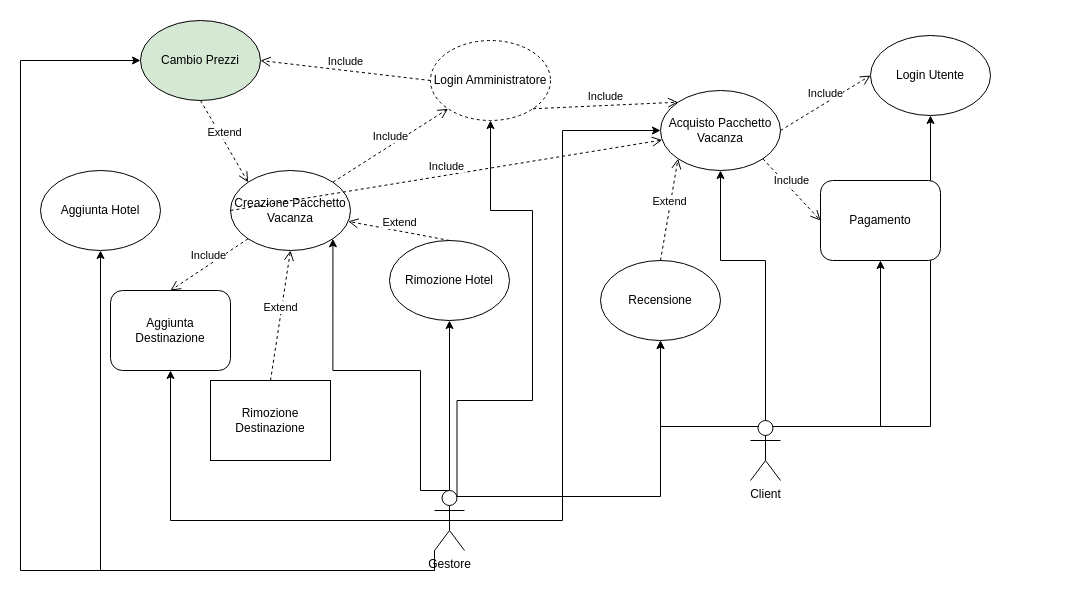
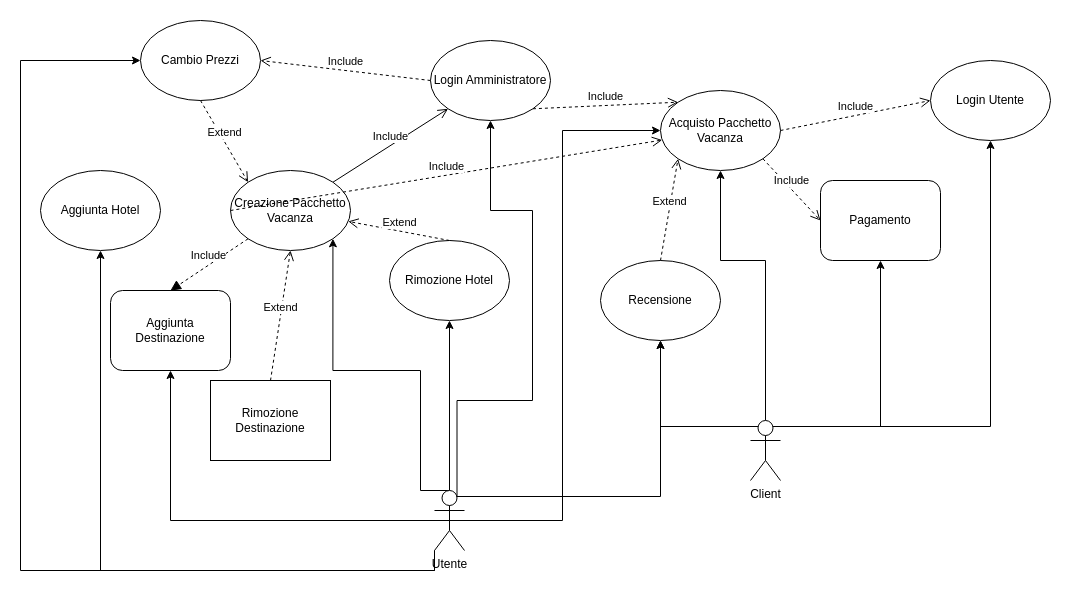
node "Cambio Prezzi": fillcolor #d5e8d4 -> #ffffff
node "Login Utente": moved (931, 76) -> (991, 101)
node "Login Amministratore": style dashed -> solid
edge "Creazione Pacchetto Vacanza" -> "Login Amministratore": style dashed -> solid
edge "Creazione Pacchetto Vacanza" -> "Aggiunta Destinazione": arrowhead open -> block
node "Gestore": label "Gestore" -> "Utente"
